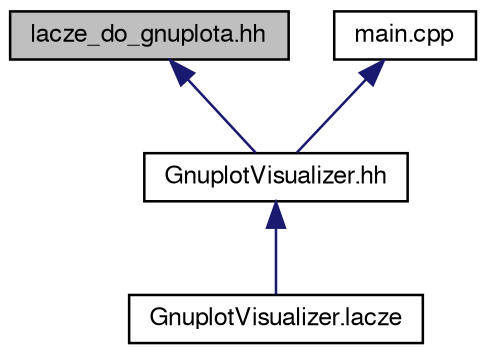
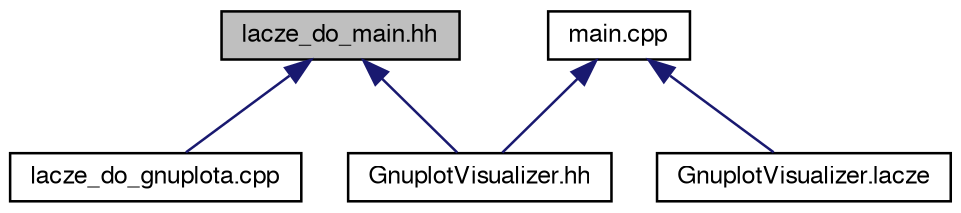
node "lacze_do_gnuplota.hh": label "lacze_do_gnuplota.hh" -> "lacze_do_main.hh"
node "lacze_do_gnuplota.cpp": added
edge "GnuplotVisualizer.lacze" -> "GnuplotVisualizer.hh": now "GnuplotVisualizer.lacze" -> "main.cpp"
